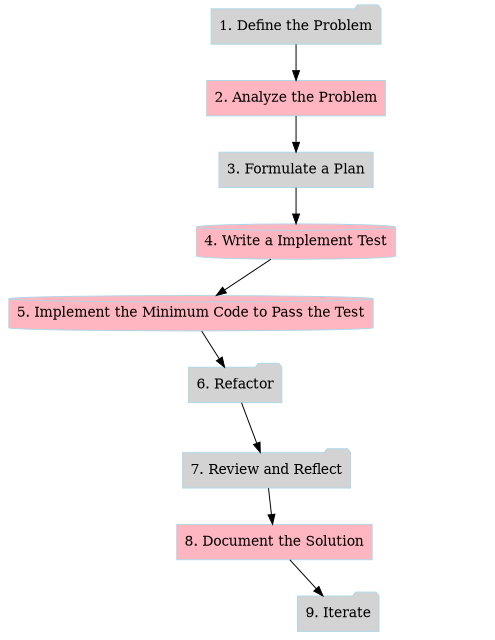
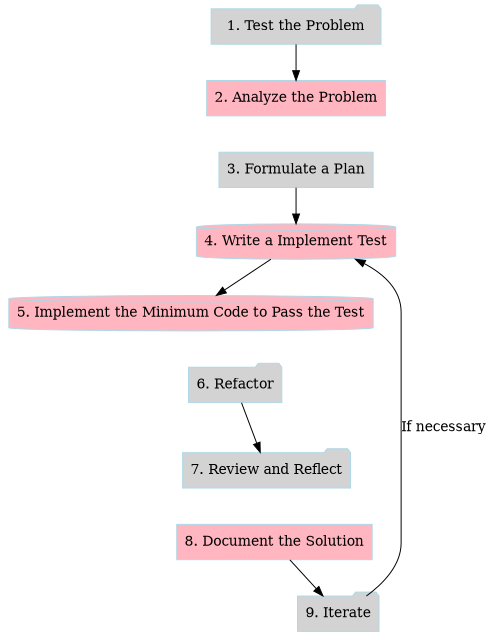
node "1. Define the Problem": label "1. Define the Problem" -> "1. Test the Problem"
edge "2. Analyze the Problem" -> "3. Formulate a Plan": removed
edge "5. Implement the Minimum Code to Pass the Test" -> "6. Refactor": removed
edge "9. Iterate" -> "4. Write a Implement Test": added, label "If necessary"
edge "7. Review and Reflect" -> "8. Document the Solution": removed
